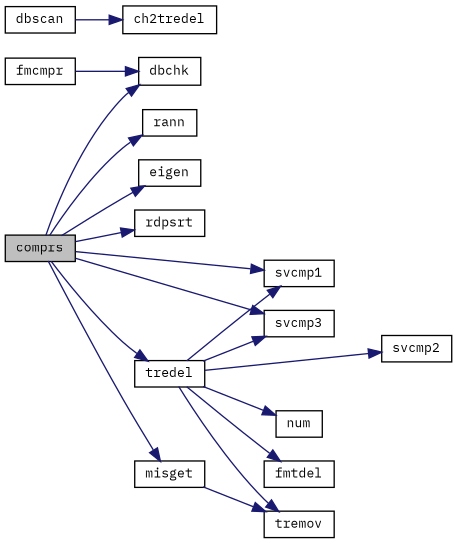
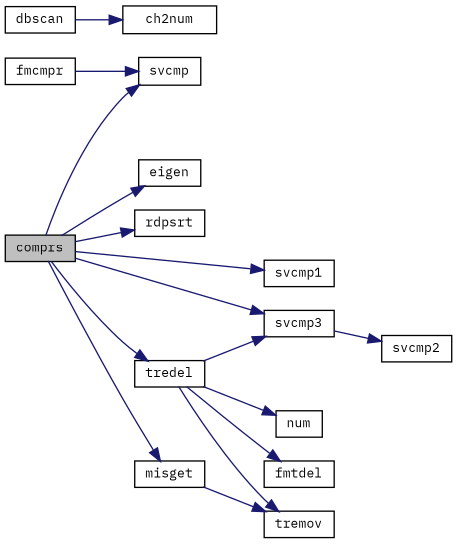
node "ch2tredel": label "ch2tredel" -> "ch2num"
node "dbchk": label "dbchk" -> "svcmp"
node "rann": removed
edge "tredel" -> "svcmp1": removed
edge "tredel" -> "svcmp2": now "svcmp3" -> "svcmp2"
